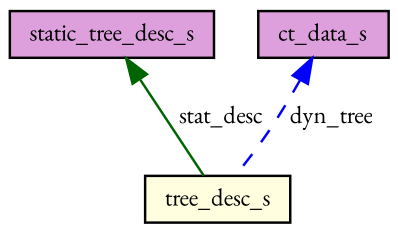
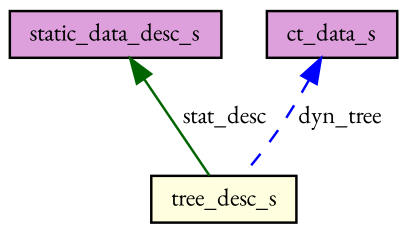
node "static_tree_desc_s": label "static_tree_desc_s" -> "static_data_desc_s"
